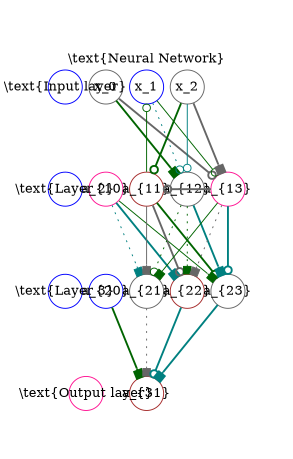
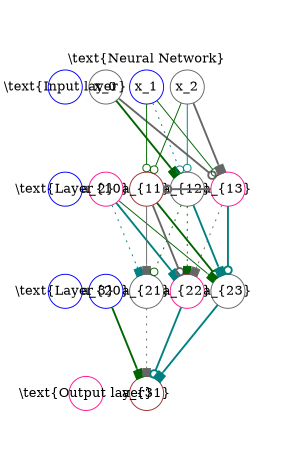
edge "x_2" -> "a_{11}": style bold -> solid
edge "a_{11}" -> "x_1": reversed
edge "a_{13}" -> "a_{21}": removed
node "a_{22}": color brown -> deeppink
